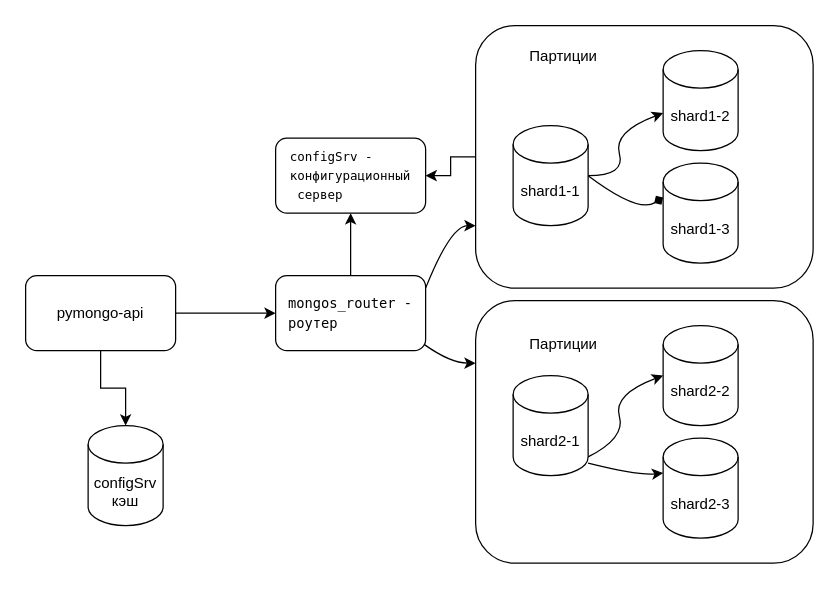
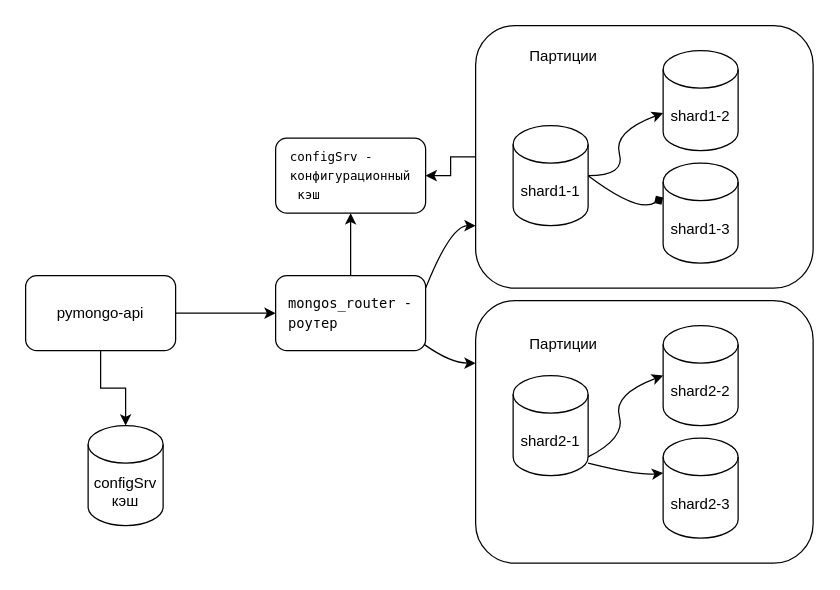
node "configSrv -конфигурационный сервер": label "configSrv -конфигурационный сервер" -> "configSrv -конфигурационный кэш"
